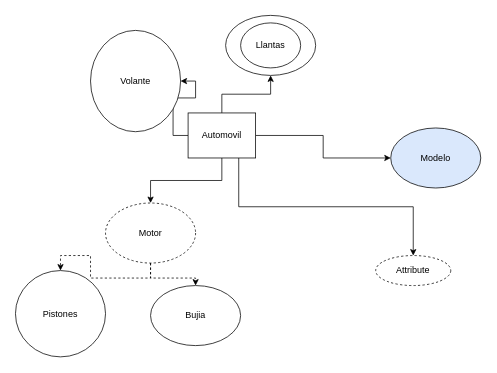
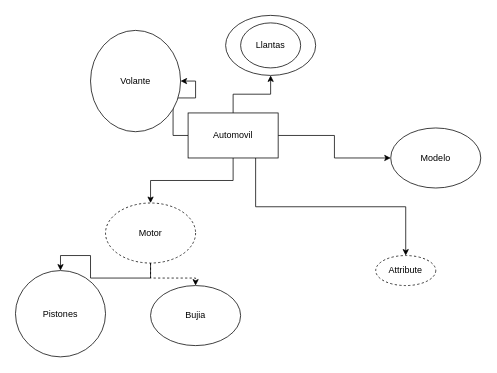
node "Automovil": size 68x45 -> 90x45
node "Modelo": fillcolor #dae8fc -> #ffffff
node "Attribute": size 75x30 -> 60x30
edge "Motor" -> "Pistones": style dashed -> solid
